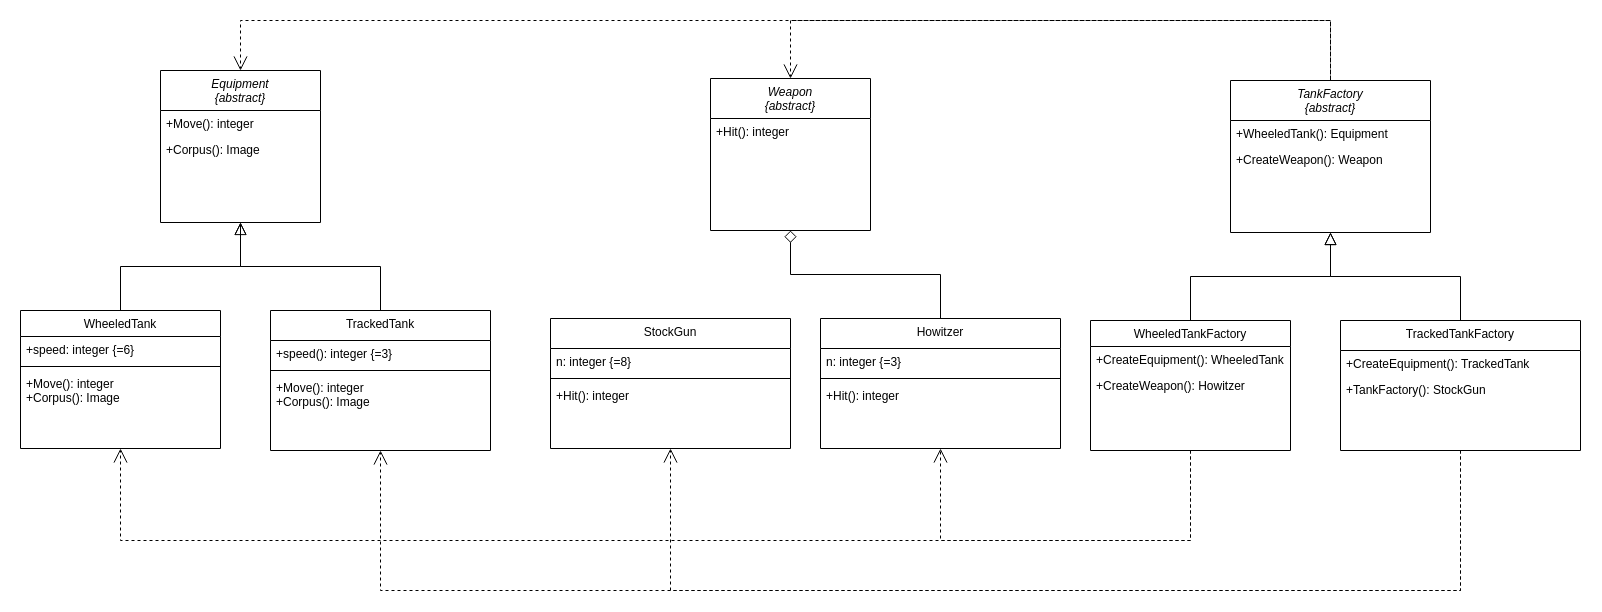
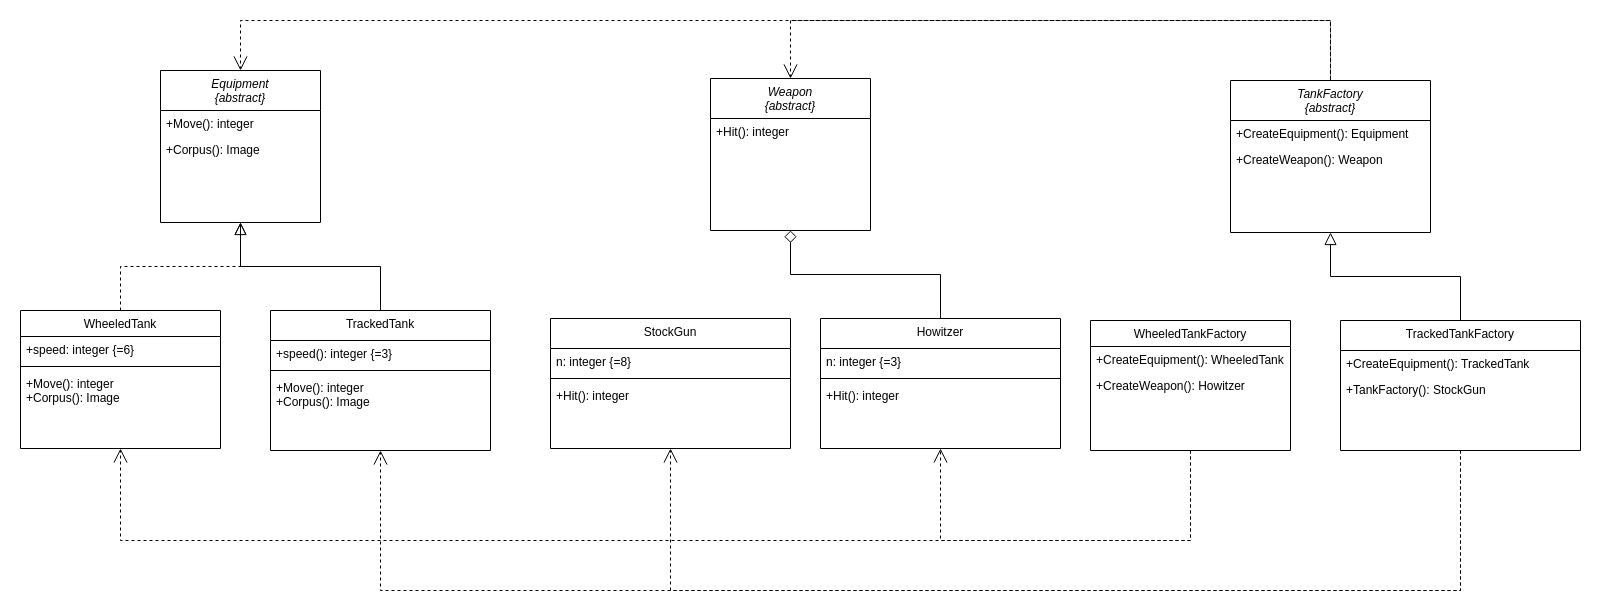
node "+WheeledTank(): Equipment": label "+WheeledTank(): Equipment" -> "+CreateEquipment(): Equipment"
edge "WheeledTank" -> "Equipment {abstract}": style solid -> dashed
edge "WheeledTankFactory" -> "TankFactory {abstract}": removed
